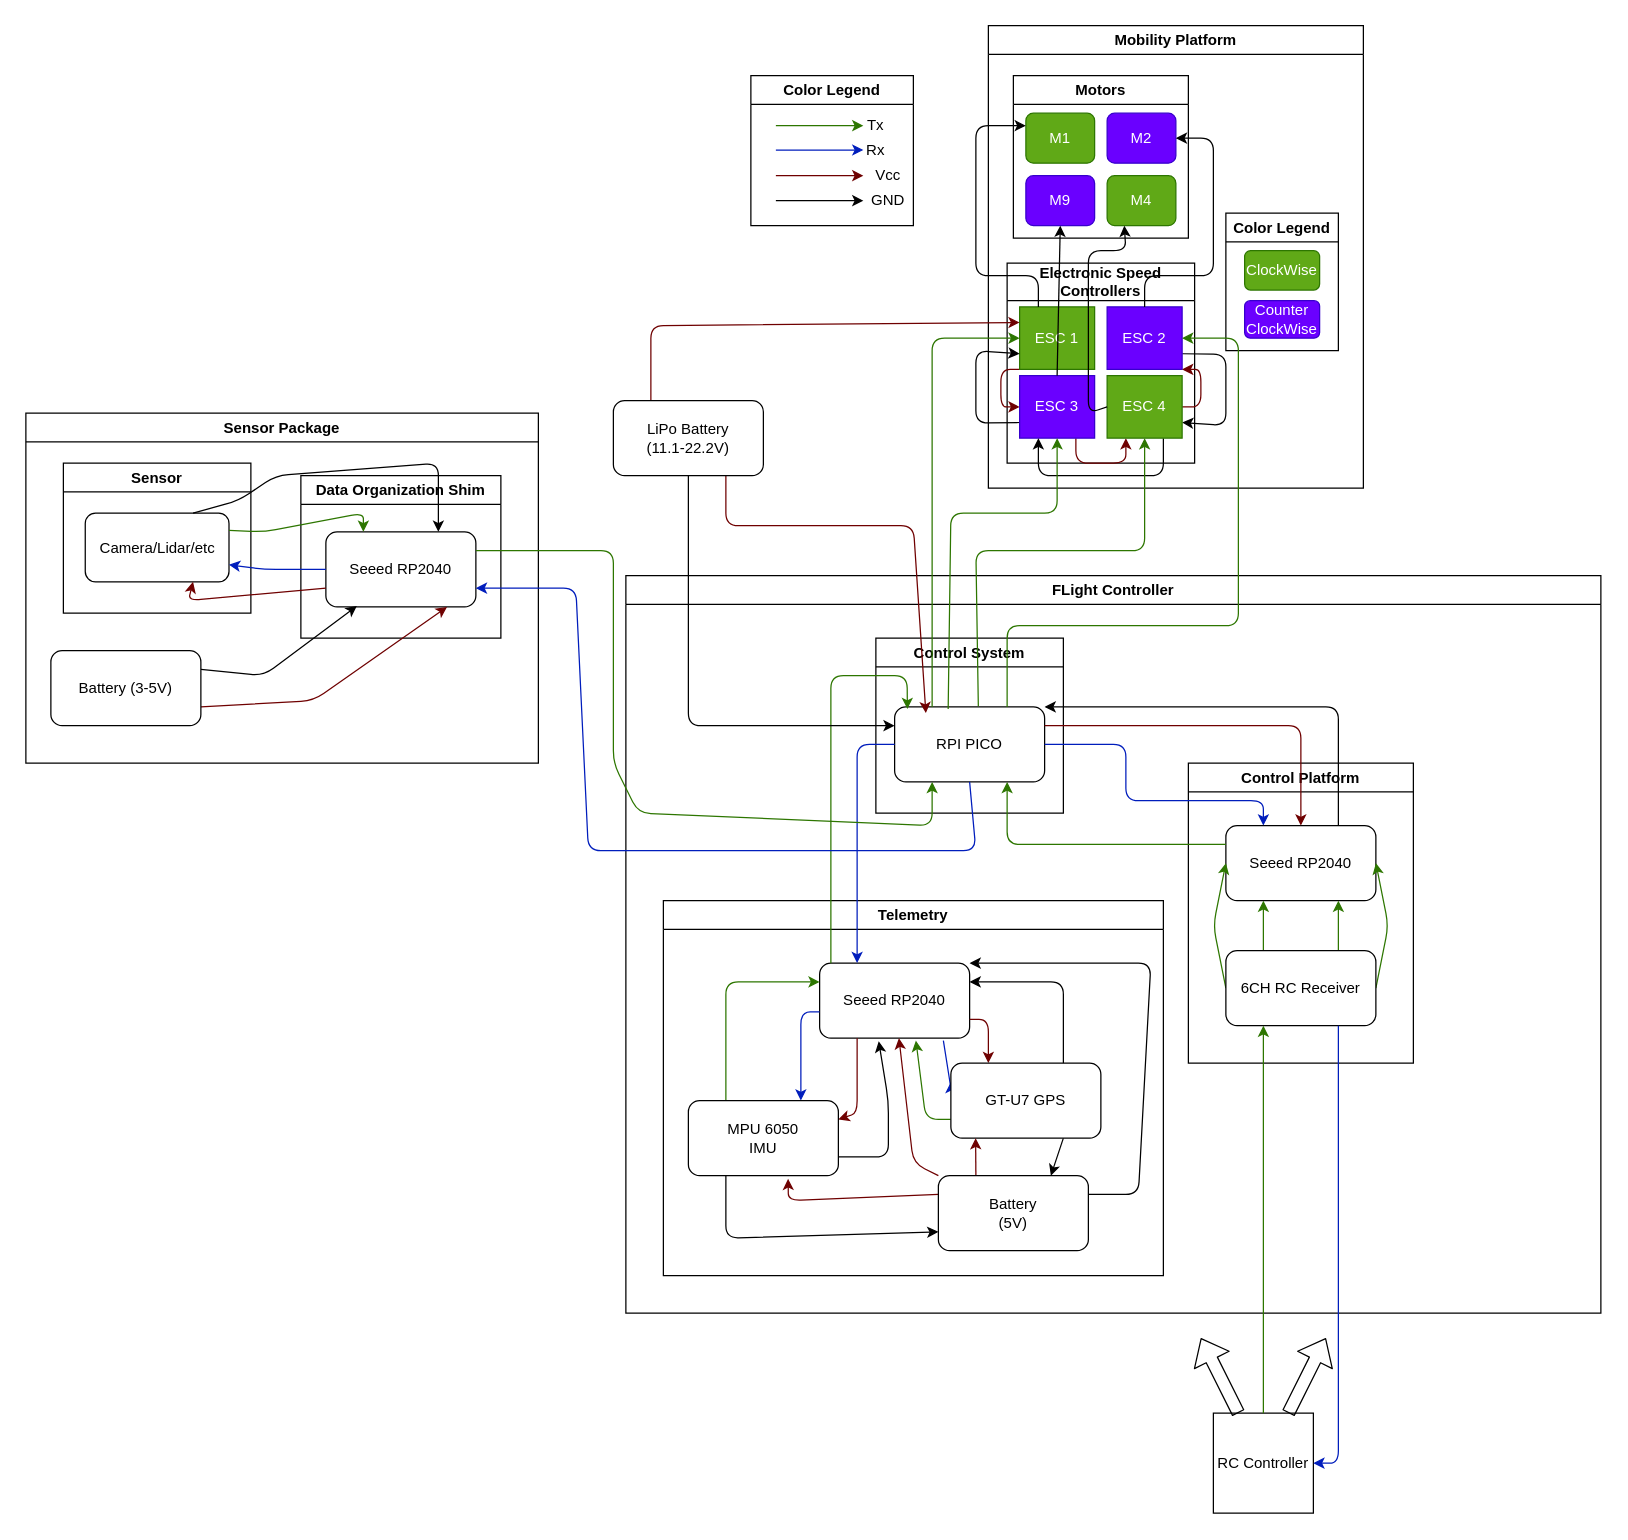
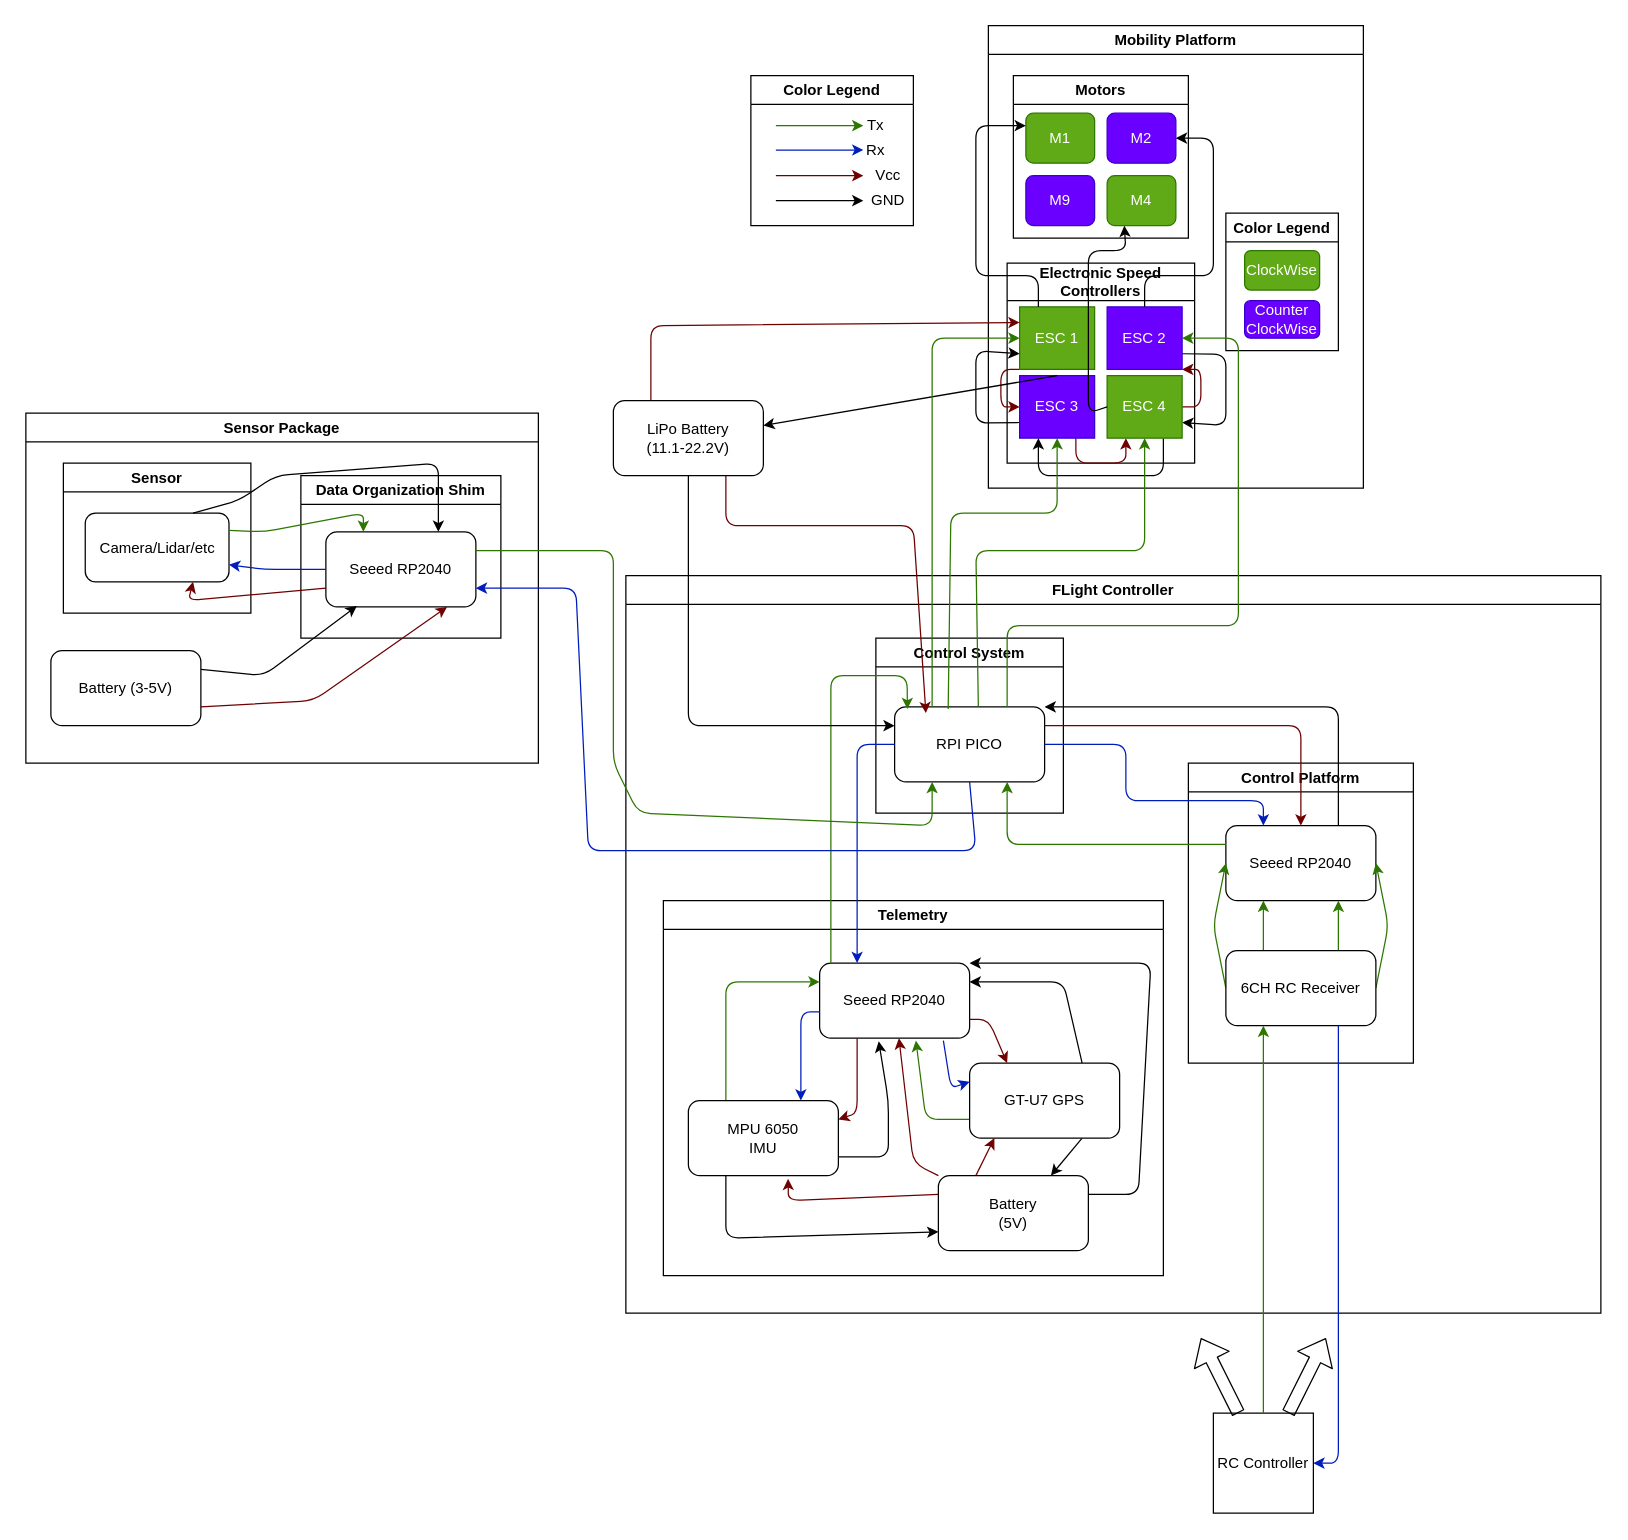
edge "ESC 3" -> "M9": now "ESC 3" -> "LiPo Battery (11.1-22.2V)"
node "GT-U7 GPS": moved (1026, 1101) -> (1044, 1101)
